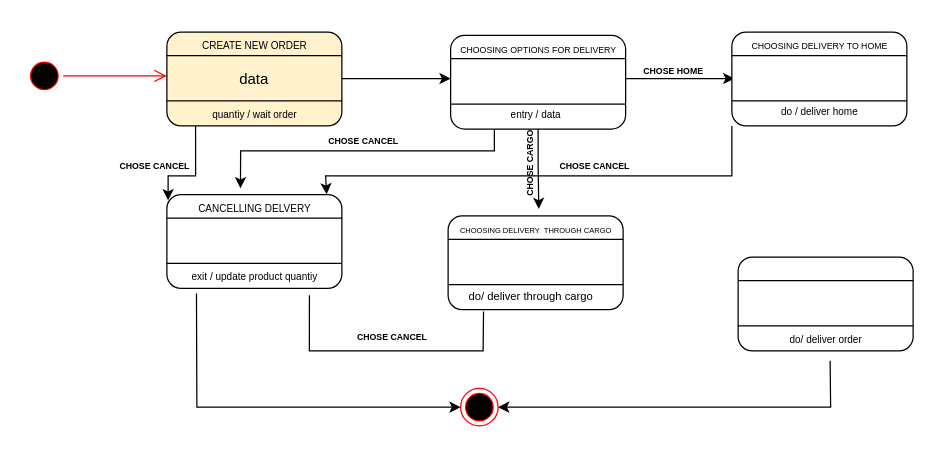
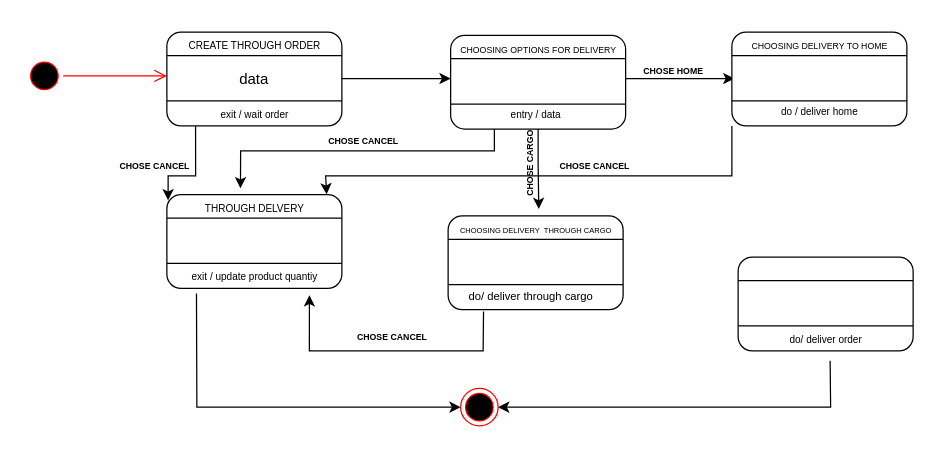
node "CREATE NEW ORDER": label "CREATE NEW ORDER" -> "CREATE THROUGH ORDER"
node "data": fillcolor #fff2cc -> #ffffff
node "quantiy / wait order": label "quantiy / wait order" -> "exit / wait order"
node "CANCELLING DELVERY": label "CANCELLING DELVERY" -> "THROUGH DELVERY"
edge "exit / update product quantiy" -- "do/ deliver through cargo": arrowhead none -> classic
